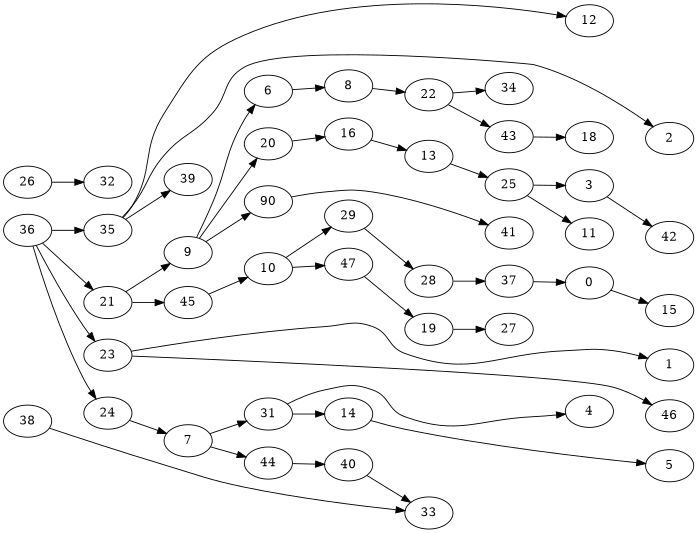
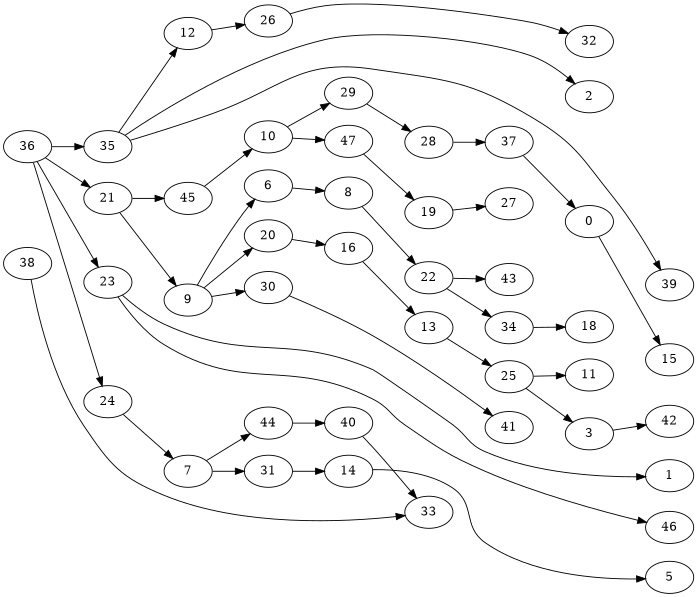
edge "12" -> "26": added
edge "43" -> "18": now "34" -> "18"
node "90": label "90" -> "30"
node "4": removed
